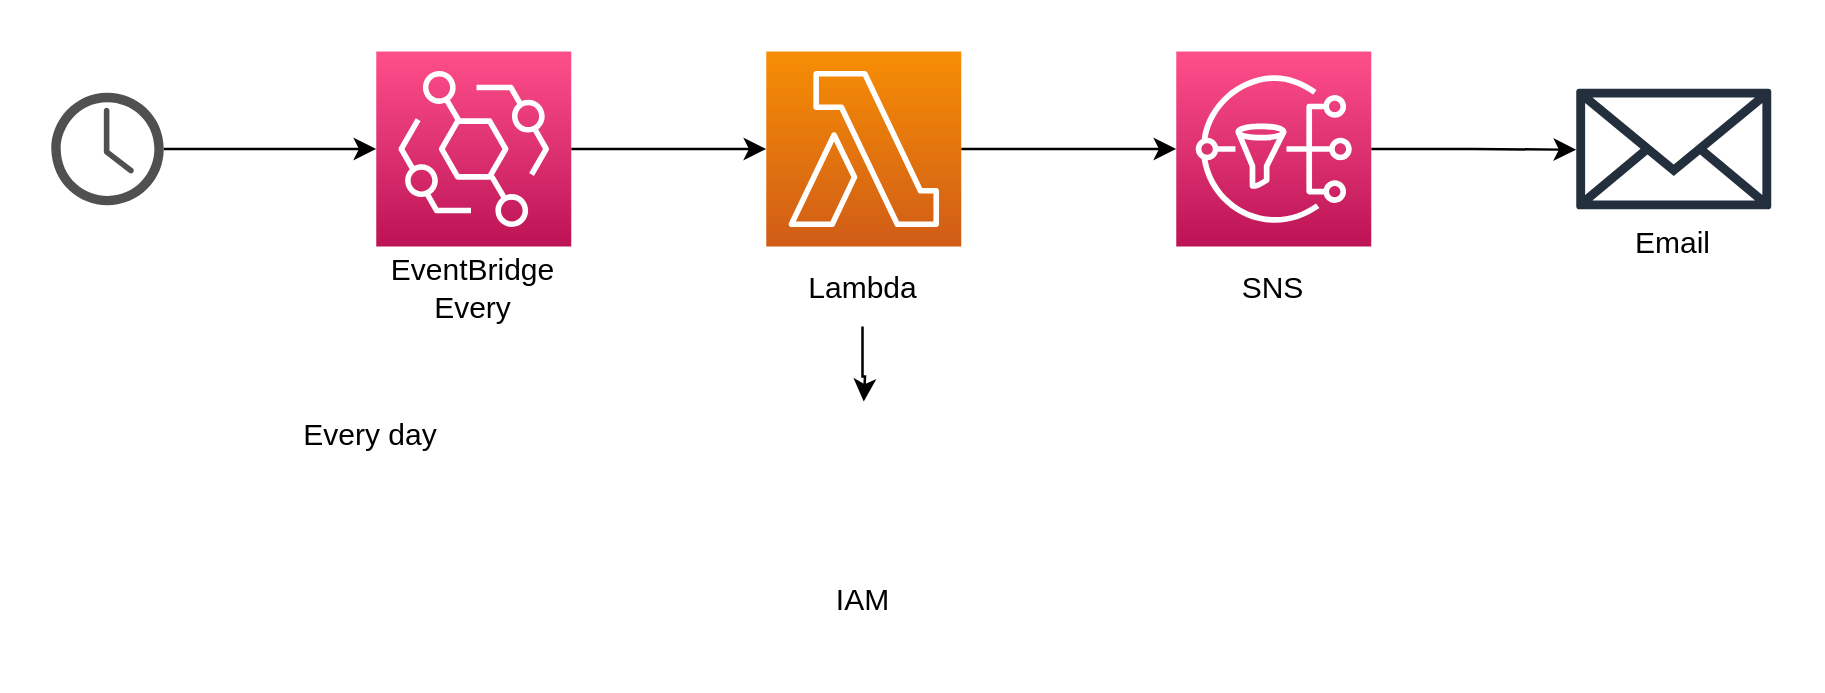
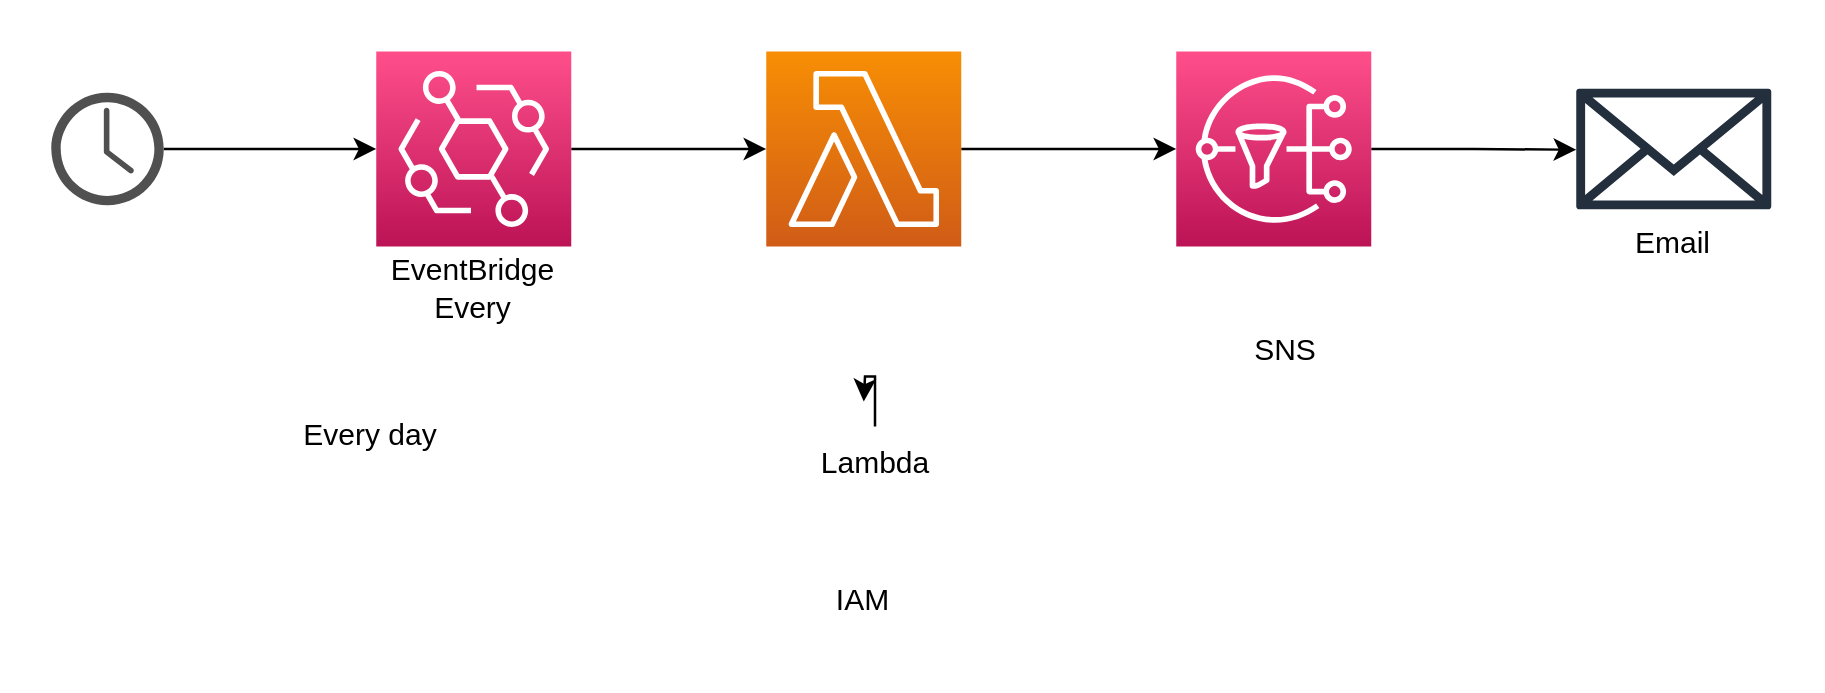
node "Lambda": moved (863, 289) -> (875, 464)
node "SNS": moved (1274, 289) -> (1286, 351)
